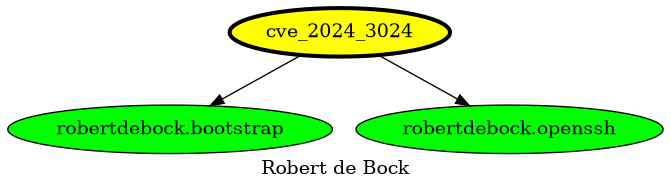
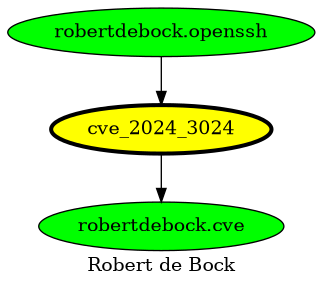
edge "cve_2024_3024" -> "robertdebock.openssh": reversed
node "robertdebock.bootstrap": label "robertdebock.bootstrap" -> "robertdebock.cve"
